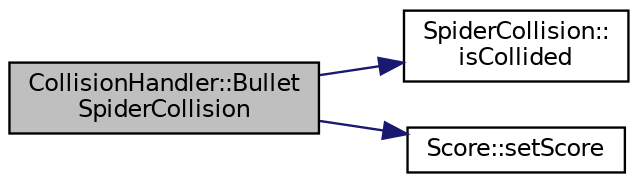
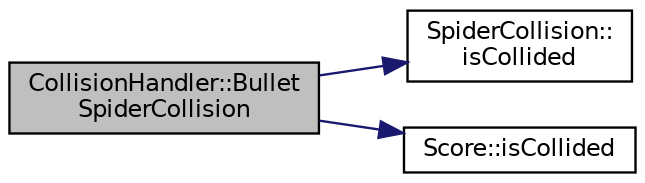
node "Score::setScore": label "Score::setScore" -> "Score::isCollided"
